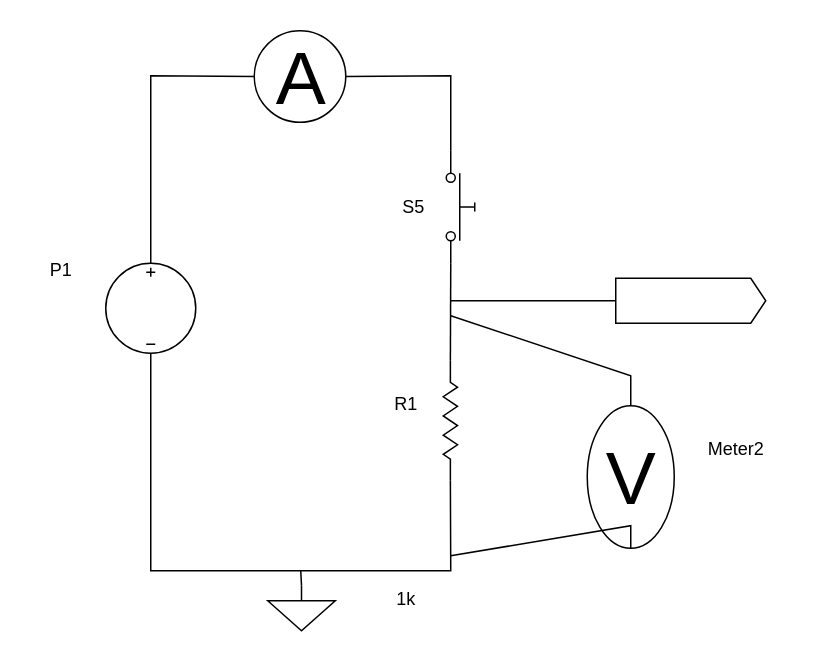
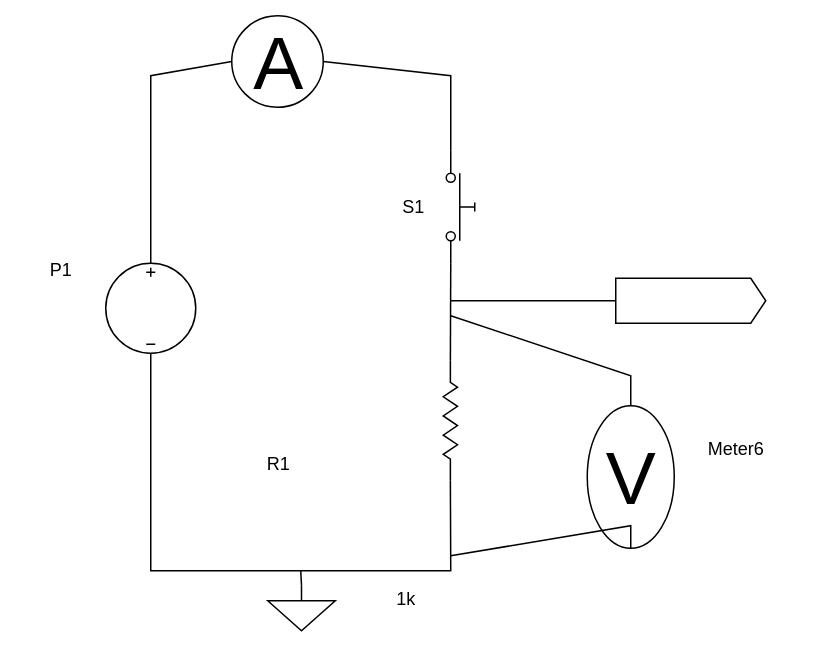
node "A": moved (300, 77) -> (278, 62)
node "S5": label "S5" -> "S1"
node "R1": moved (406, 404) -> (278, 464)
node "Meter2": label "Meter2" -> "Meter6"
